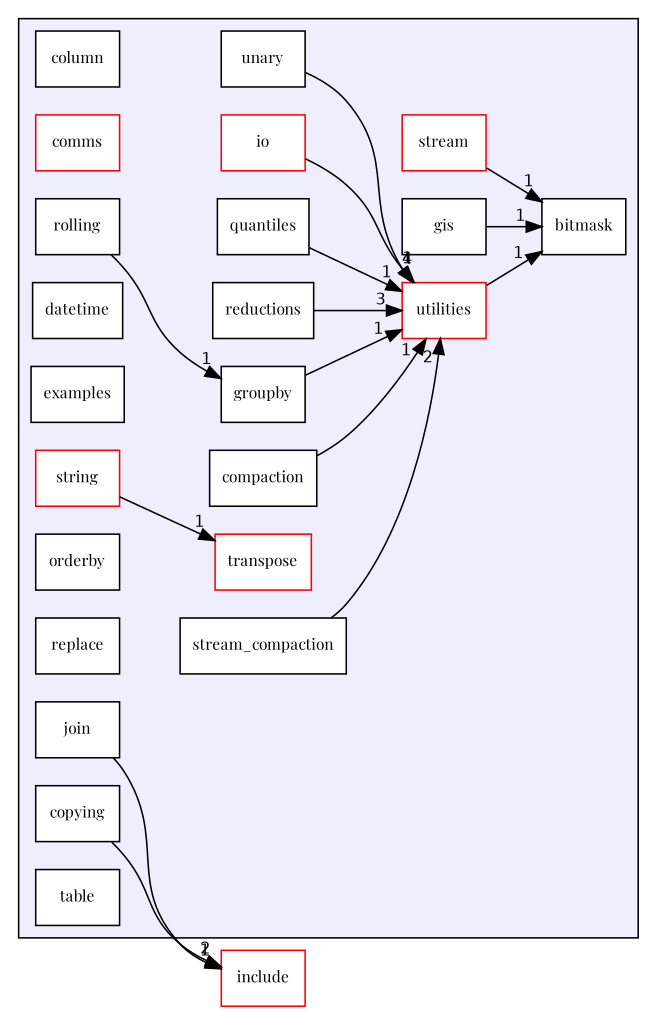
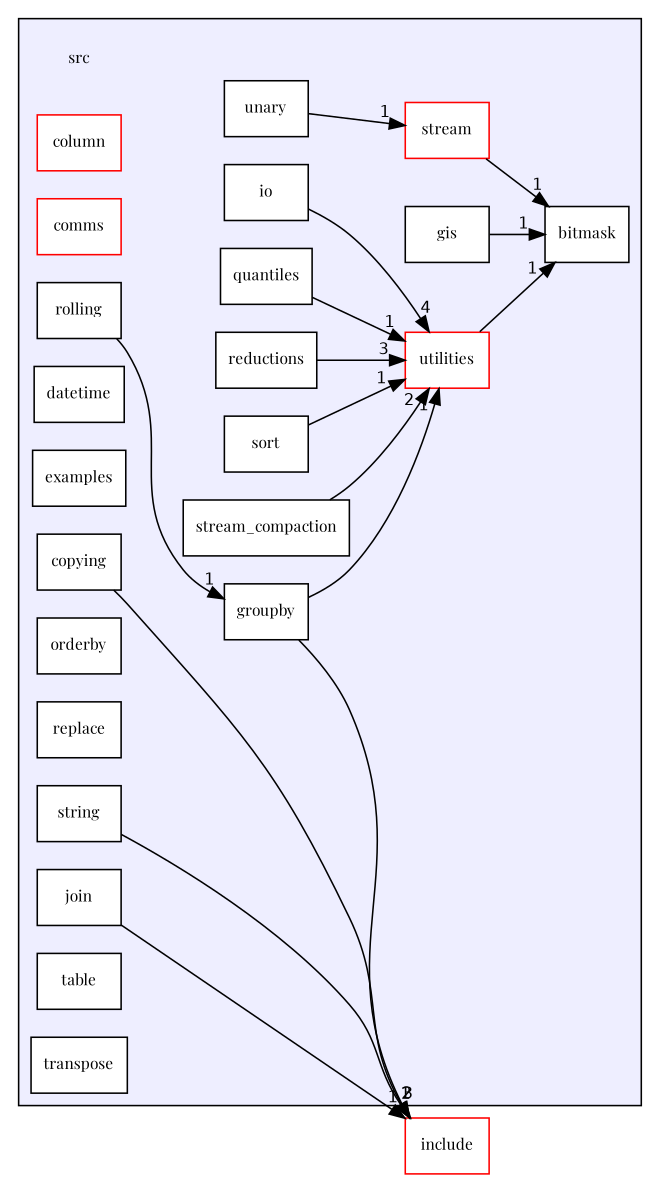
node "column": color black -> red
node "src": added
node "io": color red -> black
edge "unary" -> "utilities": now "unary" -> "stream"
node "string": color red -> black
node "compaction": label "compaction" -> "sort"
edge "string" -> "transpose": now "string" -> "include"
node "transpose": color red -> black
edge "groupby" -> "include": added
